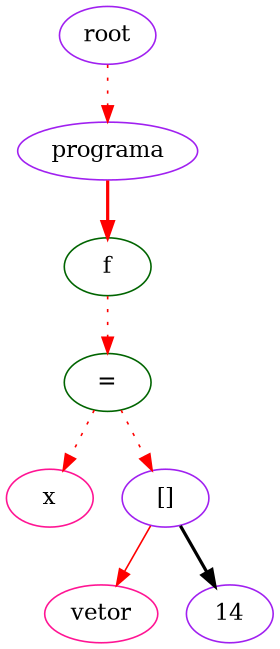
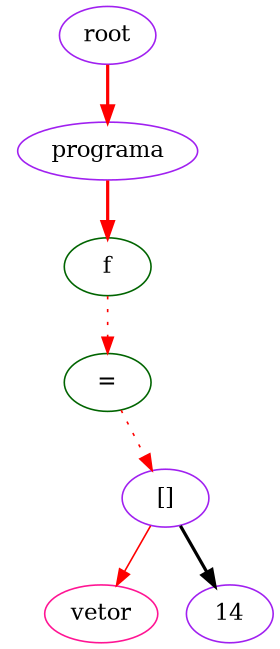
edge "root" -> "programa": style dotted -> bold
node "x": removed
